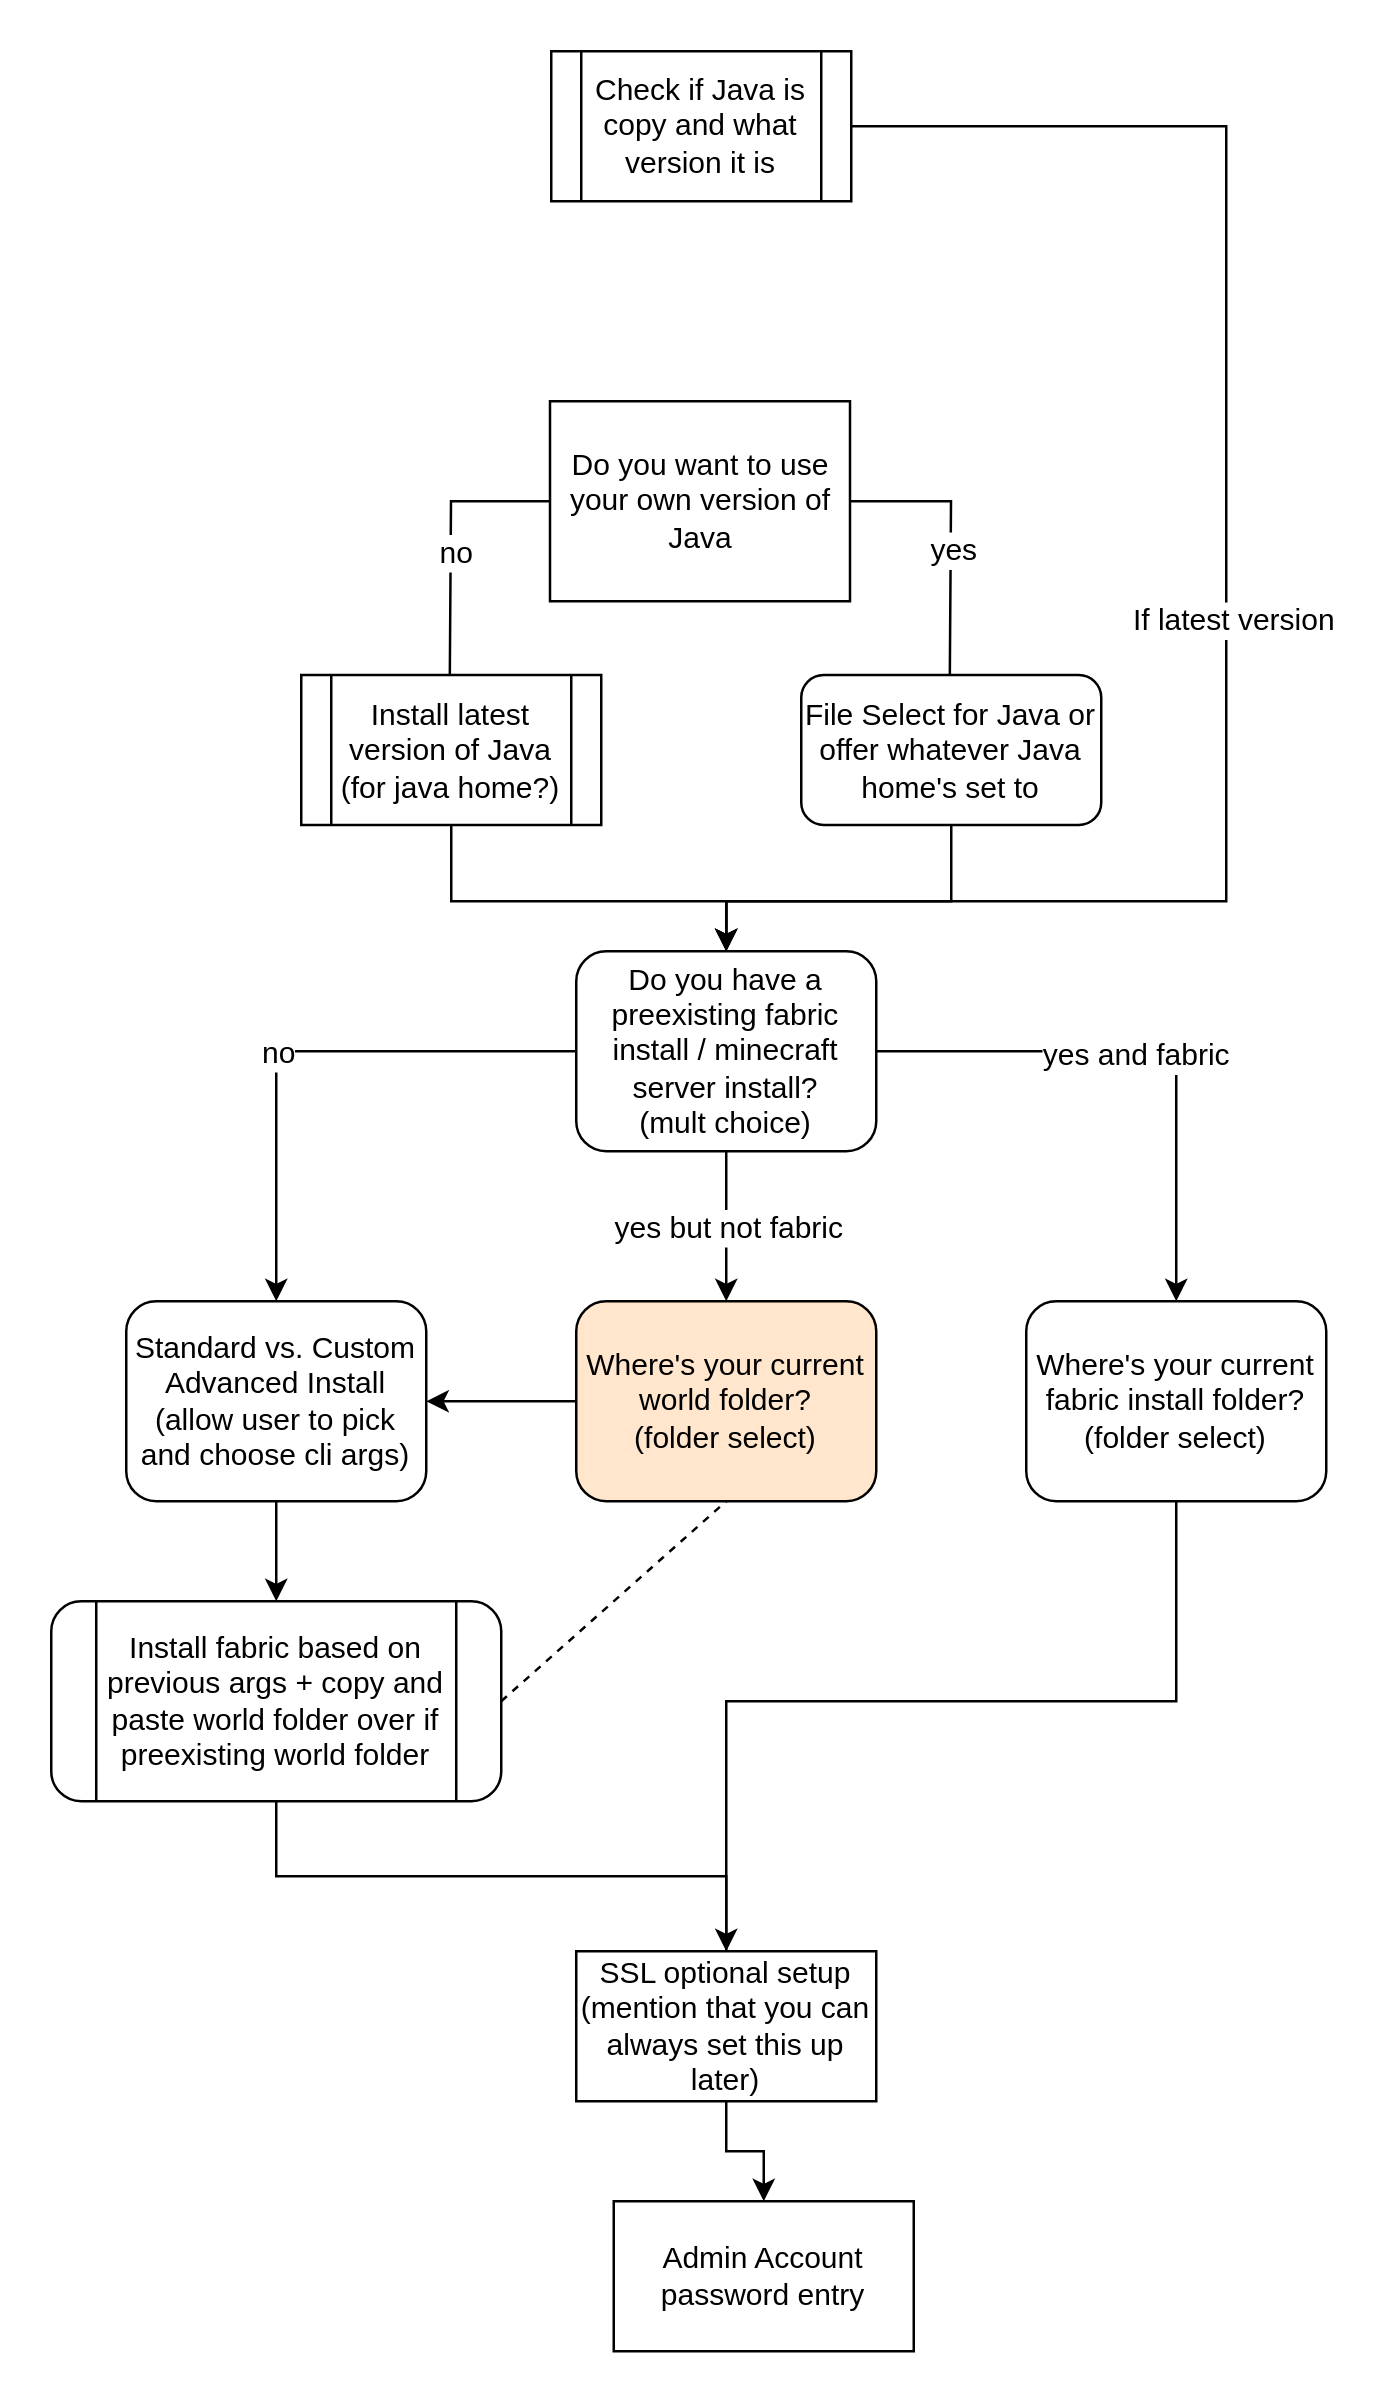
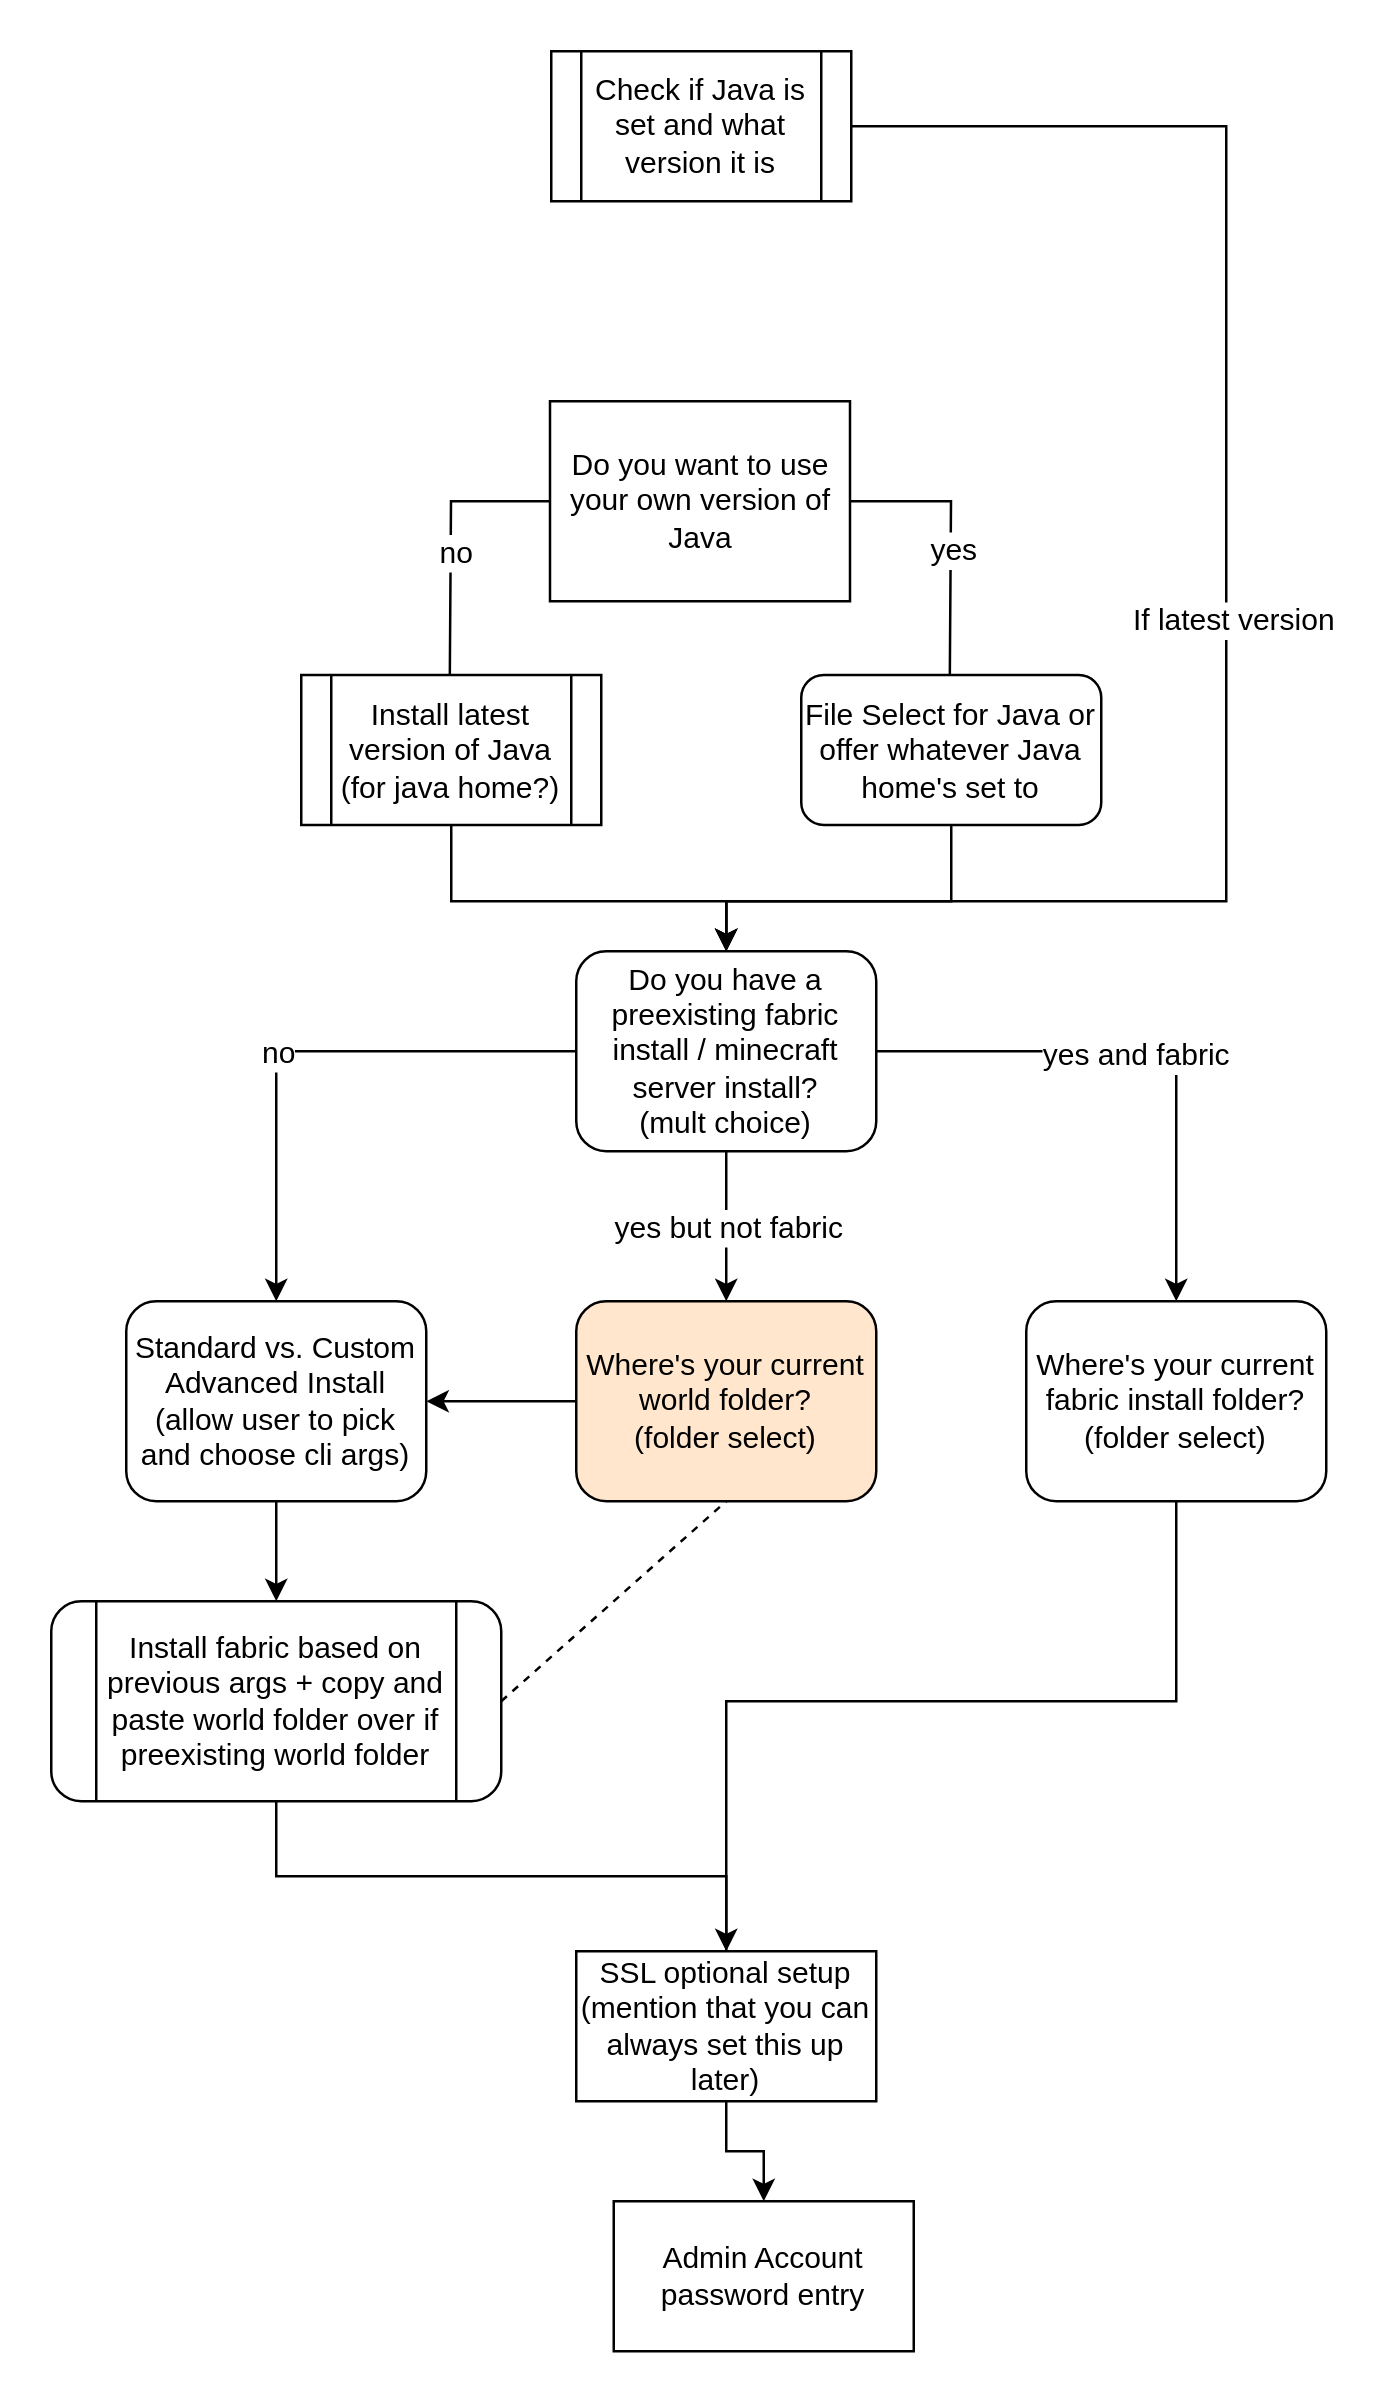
node "Check if Java is copy and what version it is": label "Check if Java is copy and what version it is" -> "Check if Java is set and what version it is"
